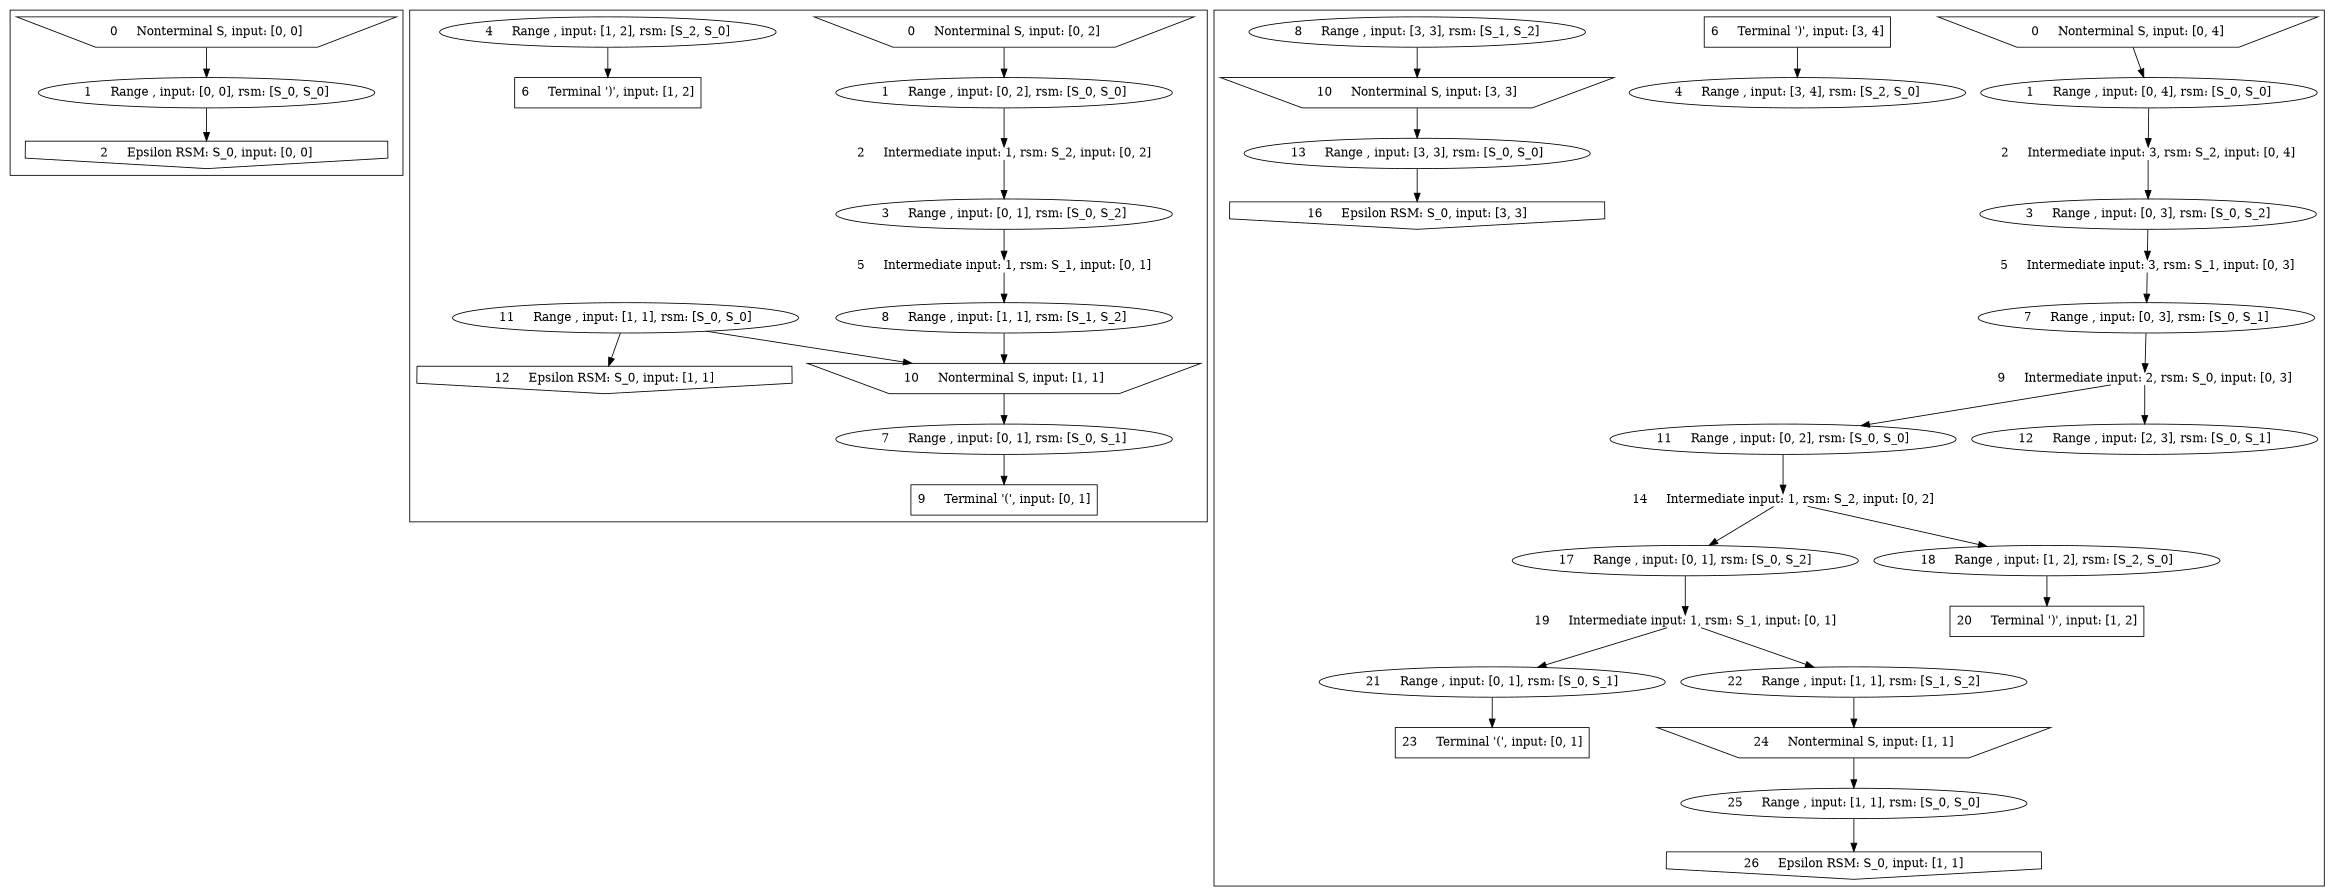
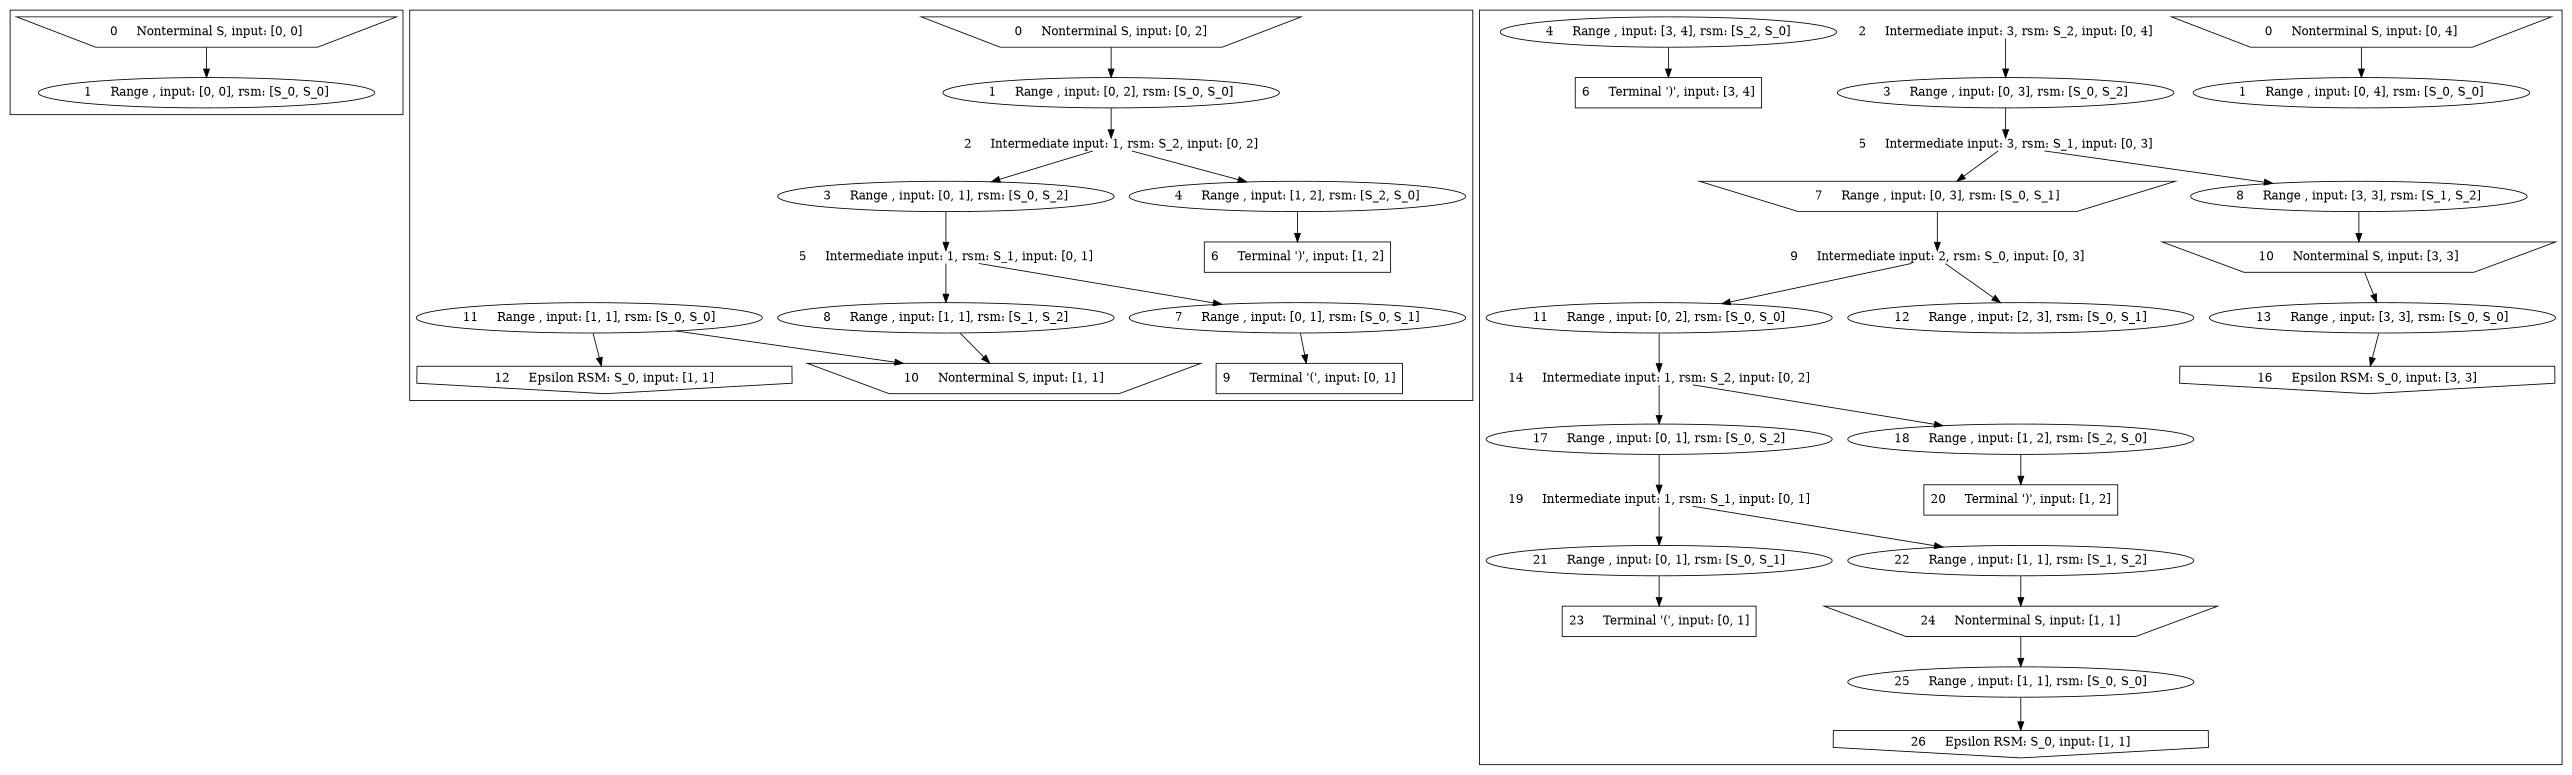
edge "6     Terminal ')', input: [3, 4]" -> "4     Range , input: [3, 4], rsm: [S_2, S_0]": reversed
edge "1     Range , input: [0, 4], rsm: [S_0, S_0]" -> "2     Intermediate input: 3, rsm: S_2, input: [0, 4]": removed
node "2     Epsilon RSM: S_0, input: [0, 0]": removed
edge "2     Intermediate input: 1, rsm: S_2, input: [0, 2]" -> "4     Range , input: [1, 2], rsm: [S_2, S_0]": added
edge "5     Intermediate input: 3, rsm: S_1, input: [0, 3]" -> "8     Range , input: [3, 3], rsm: [S_1, S_2]": added
node "7     Range , input: [0, 3], rsm: [S_0, S_1]": shape ellipse -> invtrapezium
edge "10     Nonterminal S, input: [1, 1]" -> "7     Range , input: [0, 1], rsm: [S_0, S_1]": now "5     Intermediate input: 1, rsm: S_1, input: [0, 1]" -> "7     Range , input: [0, 1], rsm: [S_0, S_1]"
